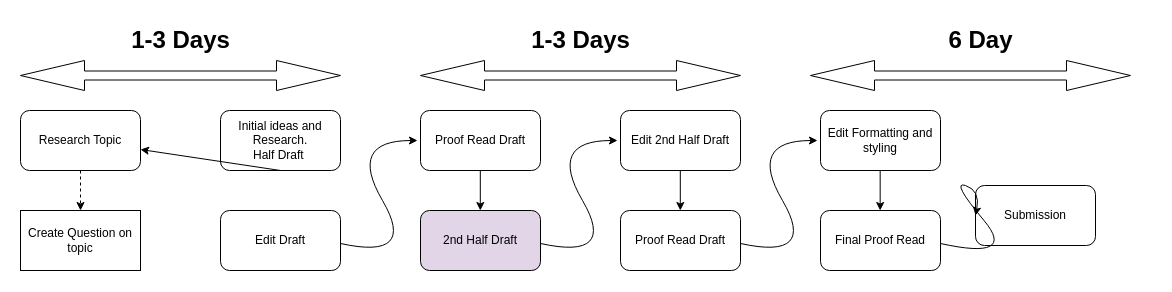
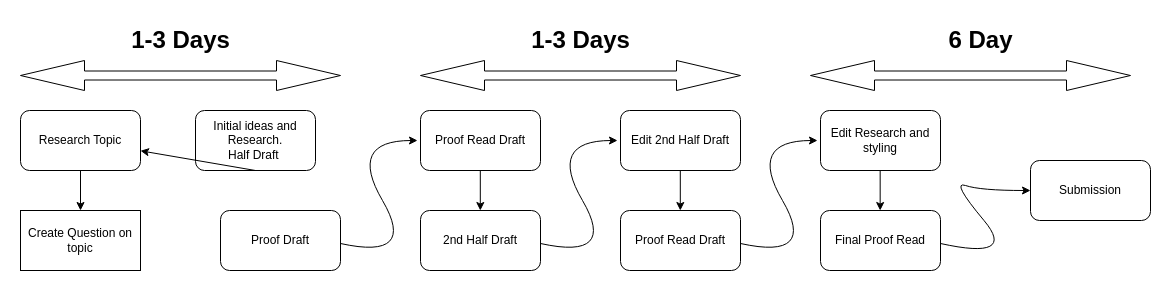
node "Initial ideas and Research. Half Draft": moved (281, 141) -> (256, 141)
node "Edit Formatting and styling": label "Edit Formatting and styling" -> "Edit Research and styling"
edge "Research Topic" -> "Create Question on topic": style dashed -> solid
node "Submission": moved (1036, 216) -> (1091, 191)
node "Edit Draft": label "Edit Draft" -> "Proof Draft"
node "2nd Half Draft": fillcolor #e1d5e7 -> #ffffff
